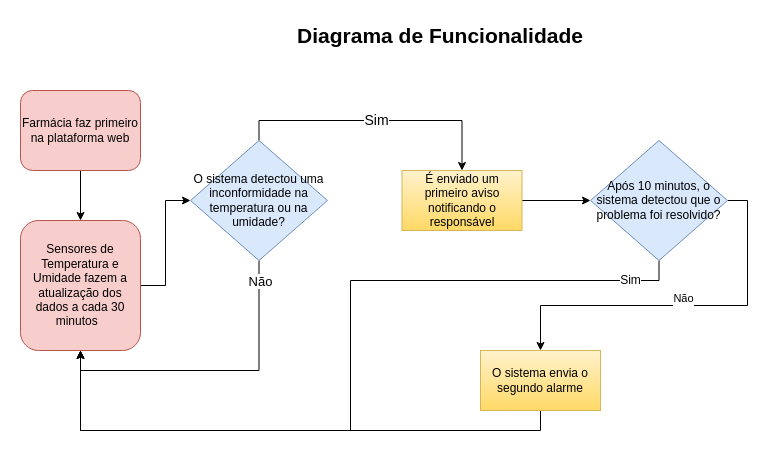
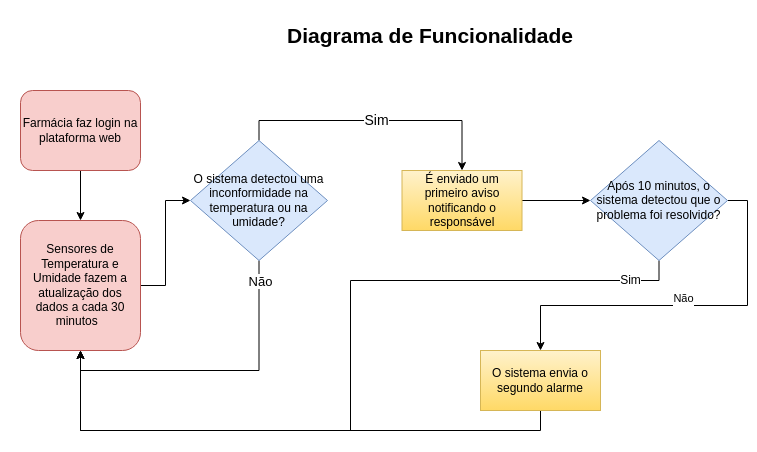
node "Diagrama de Funcionalidade": moved (441, 36) -> (431, 36)
node "Farmácia faz primeiro na plataforma web": label "Farmácia faz primeiro na plataforma web" -> "Farmácia faz login na plataforma web"
